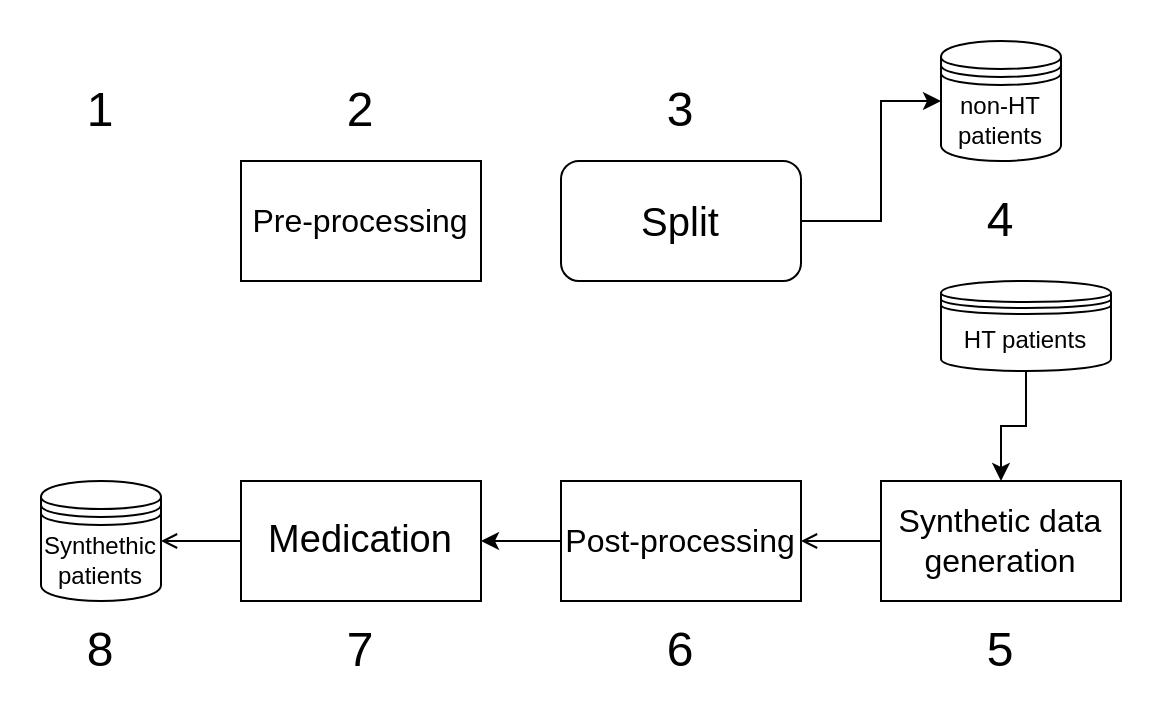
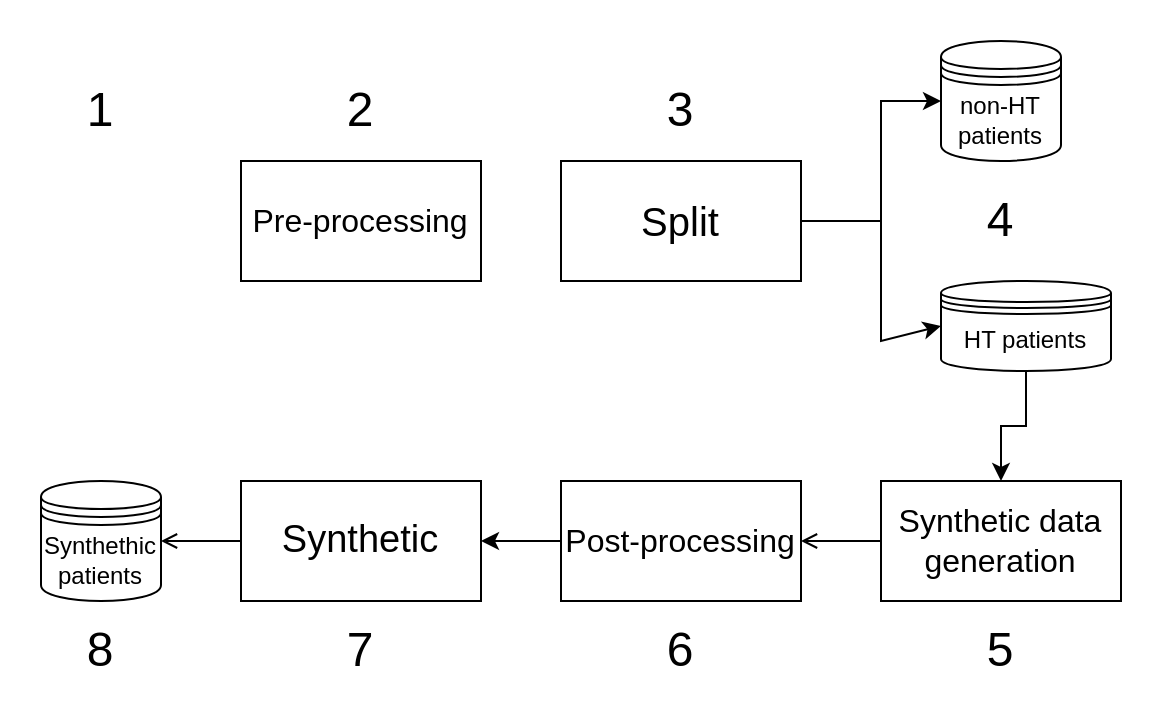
node "Split": shape rounded rectangle -> rectangle
edge "Split" -> "HT patients": added
node "Medication": label "Medication" -> "Synthetic"
